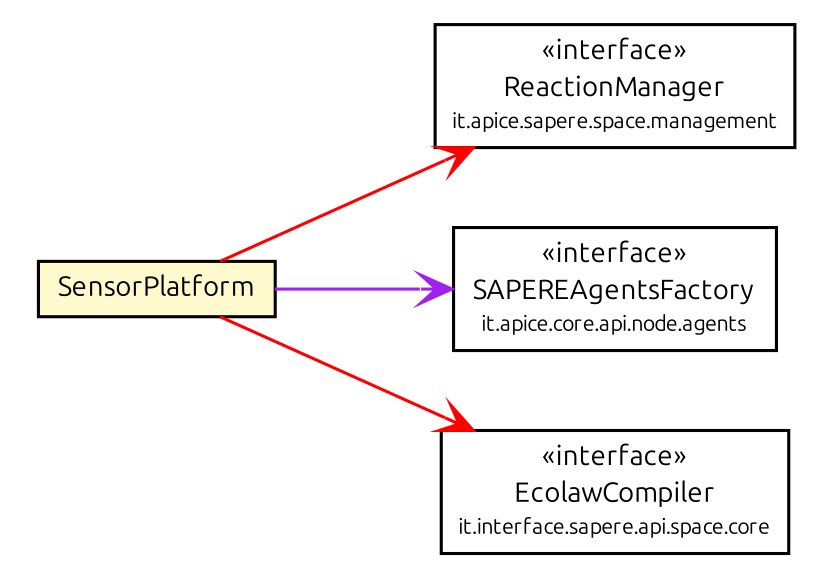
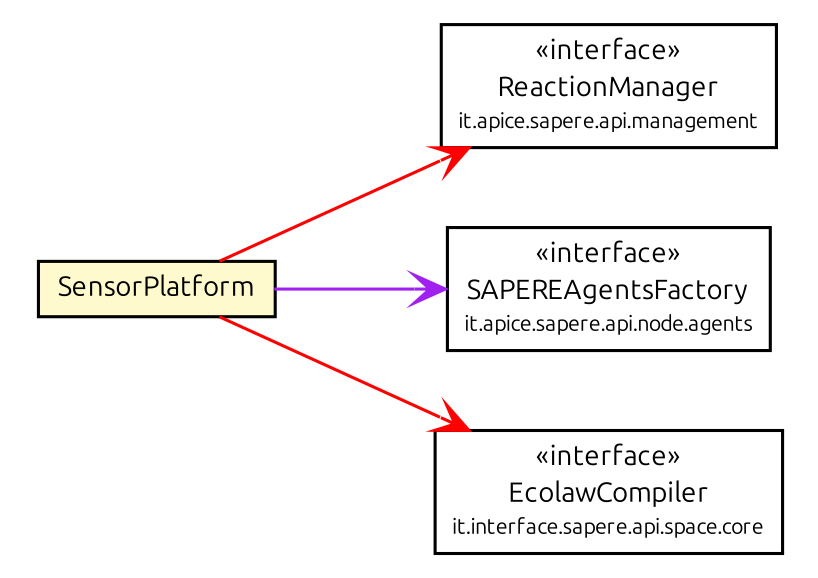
node "ReactionManager": text "it.apice.sapere.space.management" -> "it.apice.sapere.api.management"
node "SAPEREAgentsFactory": text "it.apice.core.api.node.agents" -> "it.apice.sapere.api.node.agents"
